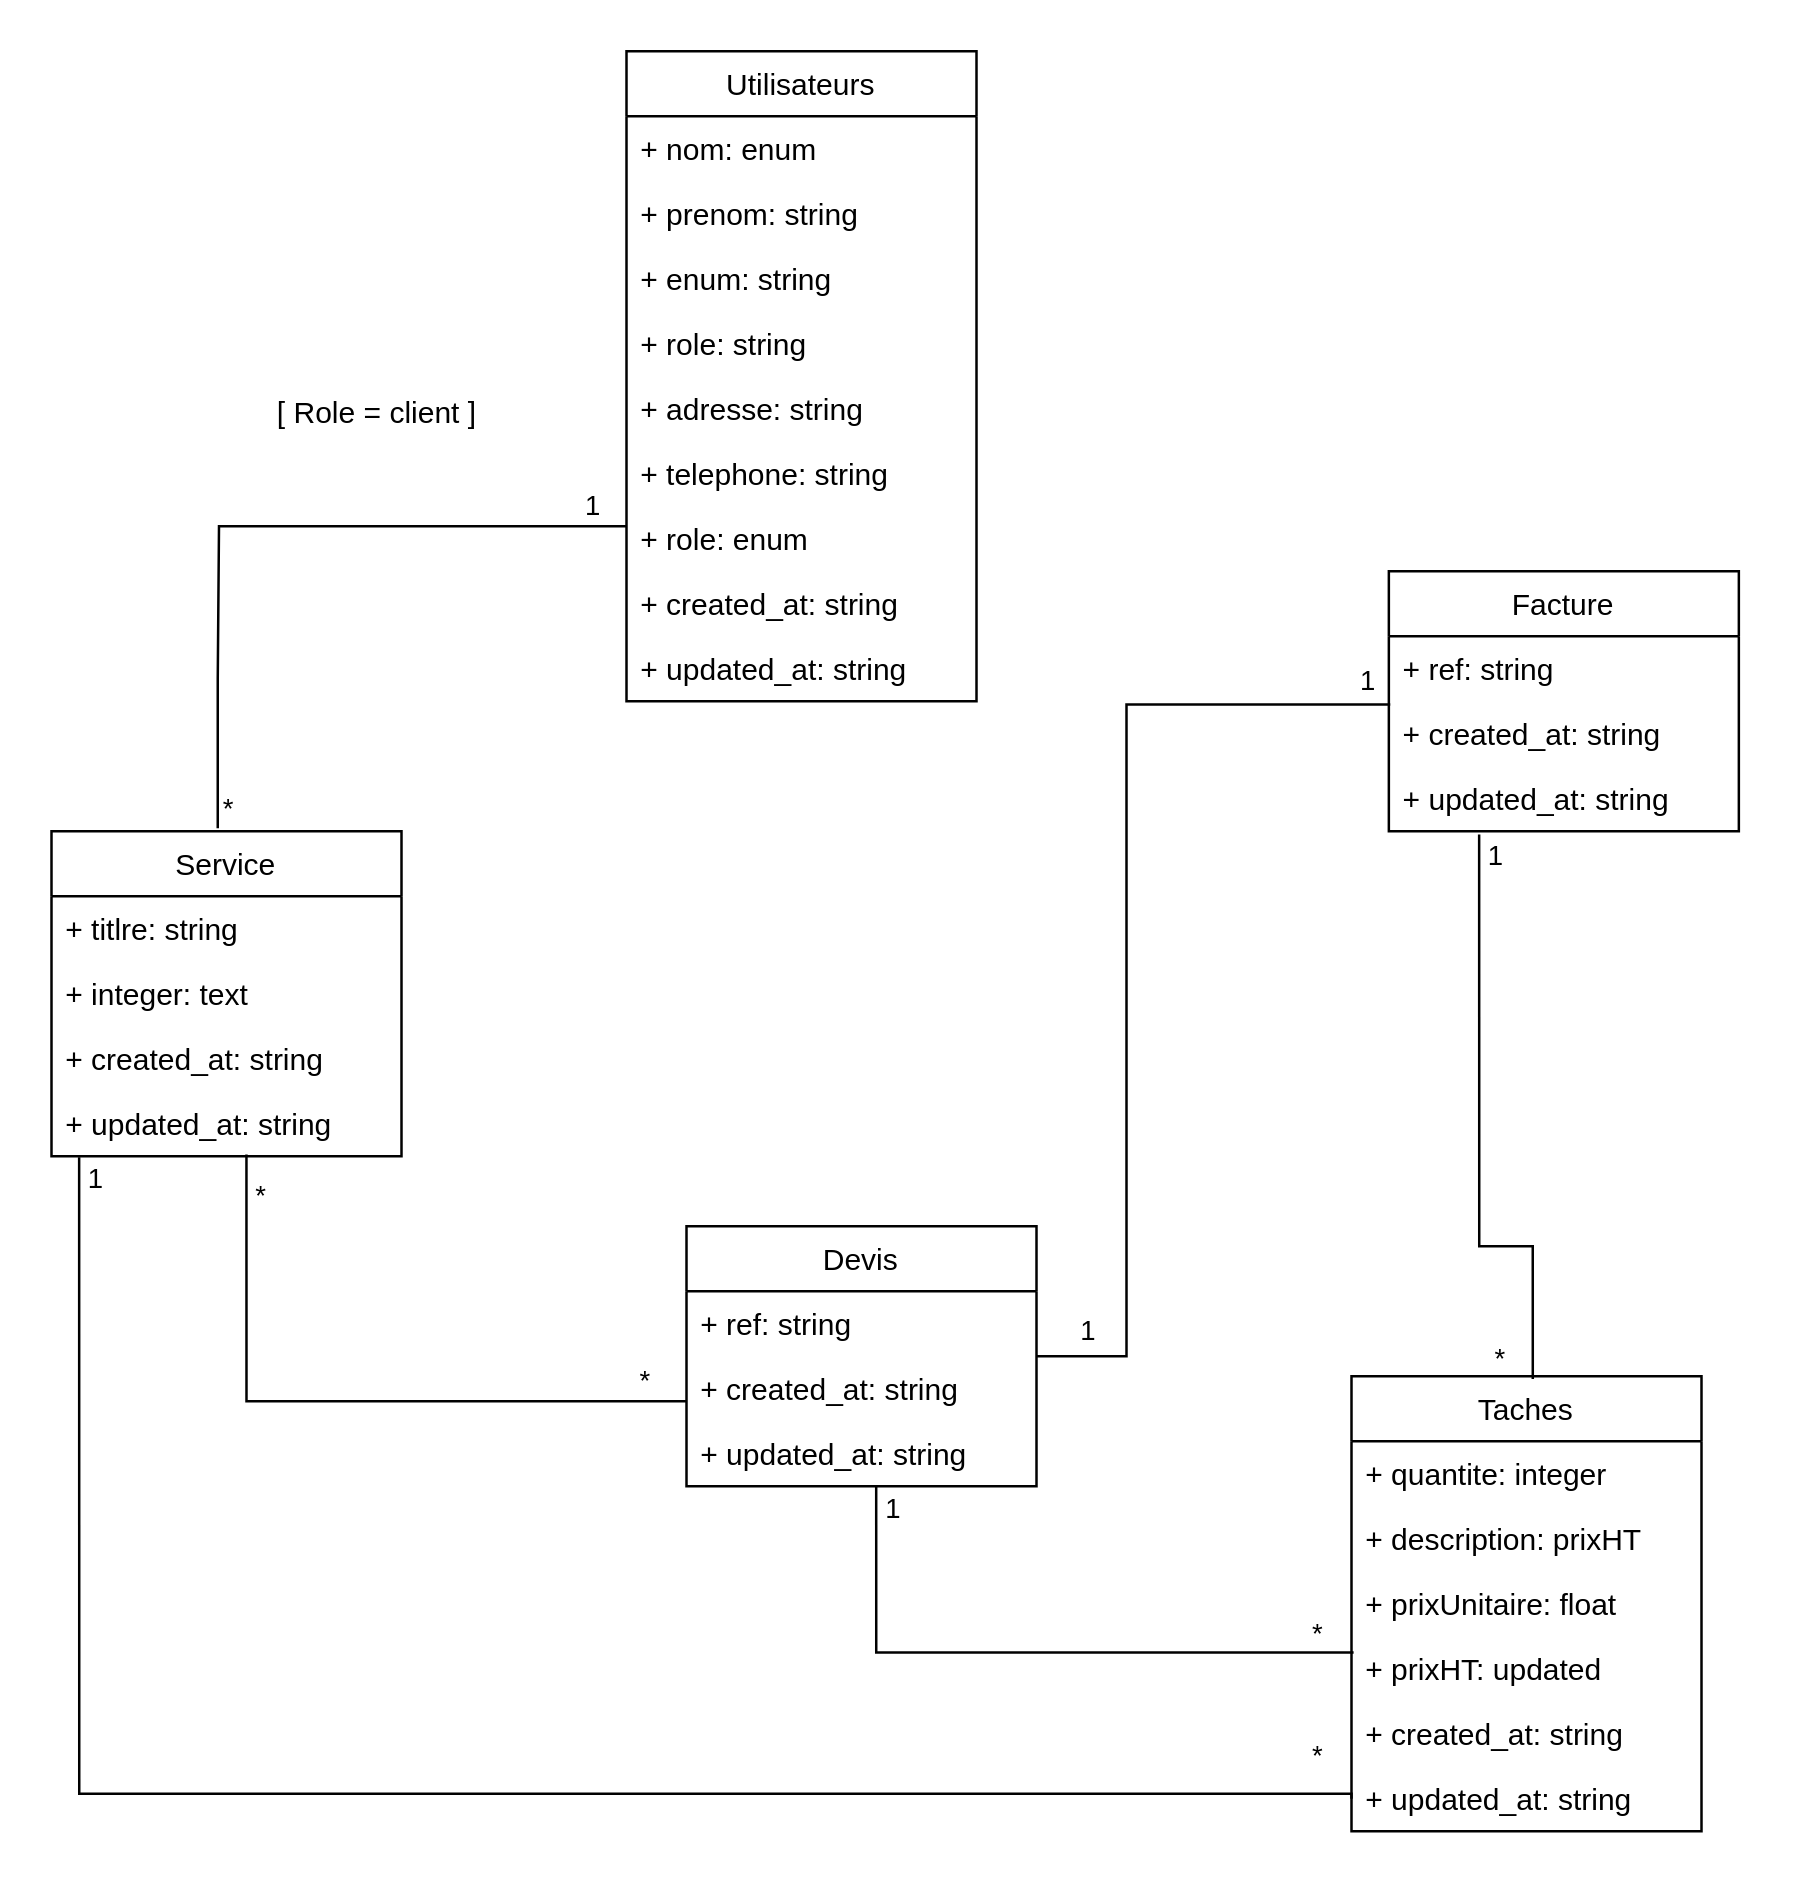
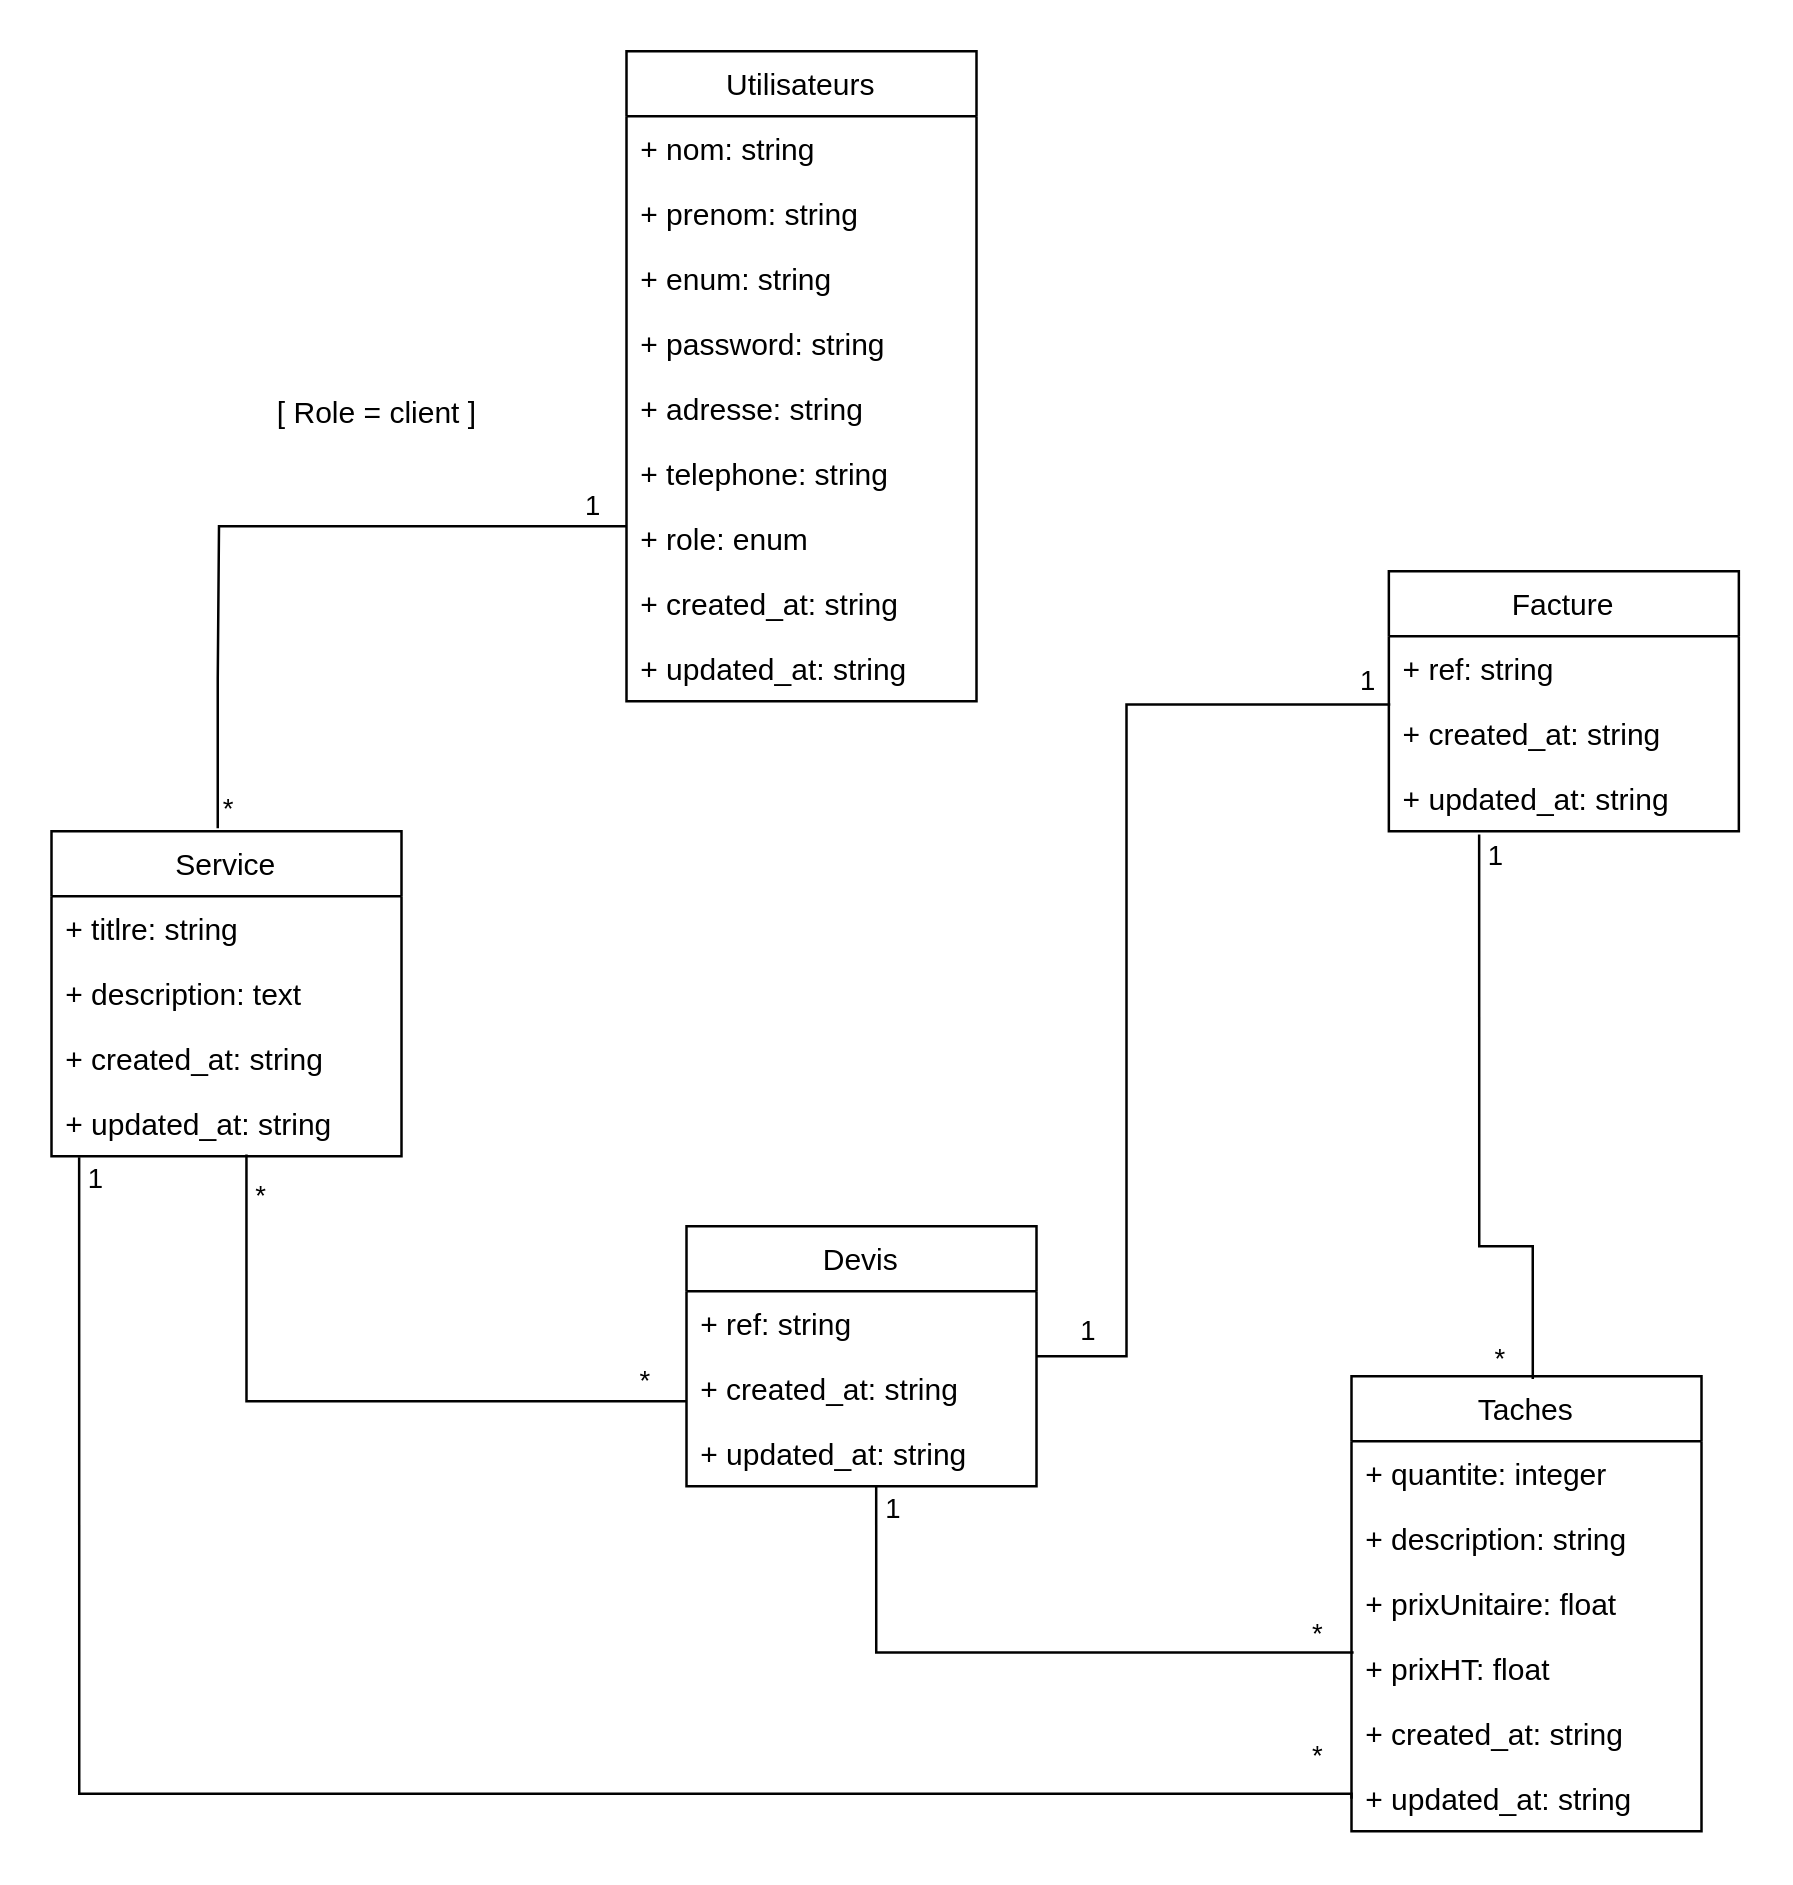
node "+ nom: enum": label "+ nom: enum" -> "+ nom: string"
node "+ role: string": label "+ role: string" -> "+ password: string"
node "+ integer: text": label "+ integer: text" -> "+ description: text"
node "+ description: prixHT": label "+ description: prixHT" -> "+ description: string"
node "+ prixHT: updated": label "+ prixHT: updated" -> "+ prixHT: float"
